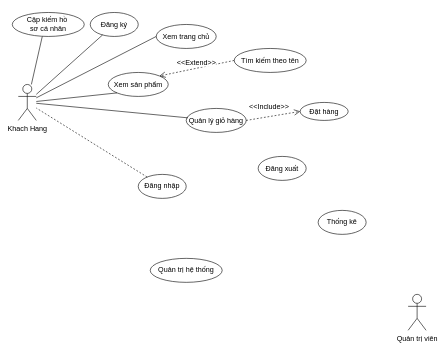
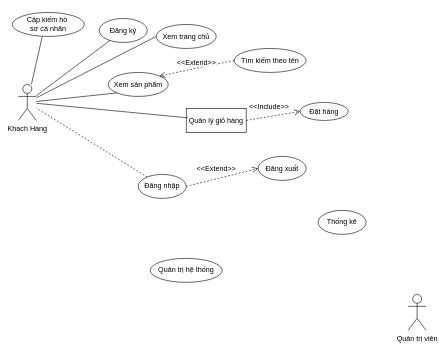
node "Đăng ký": moved (114, 24) -> (123, 30)
node "Quản lý giỏ hàng": shape ellipse -> rectangle
edge "Đăng nhập" -> "Đăng xuất": added, label "<<Extend>>"
